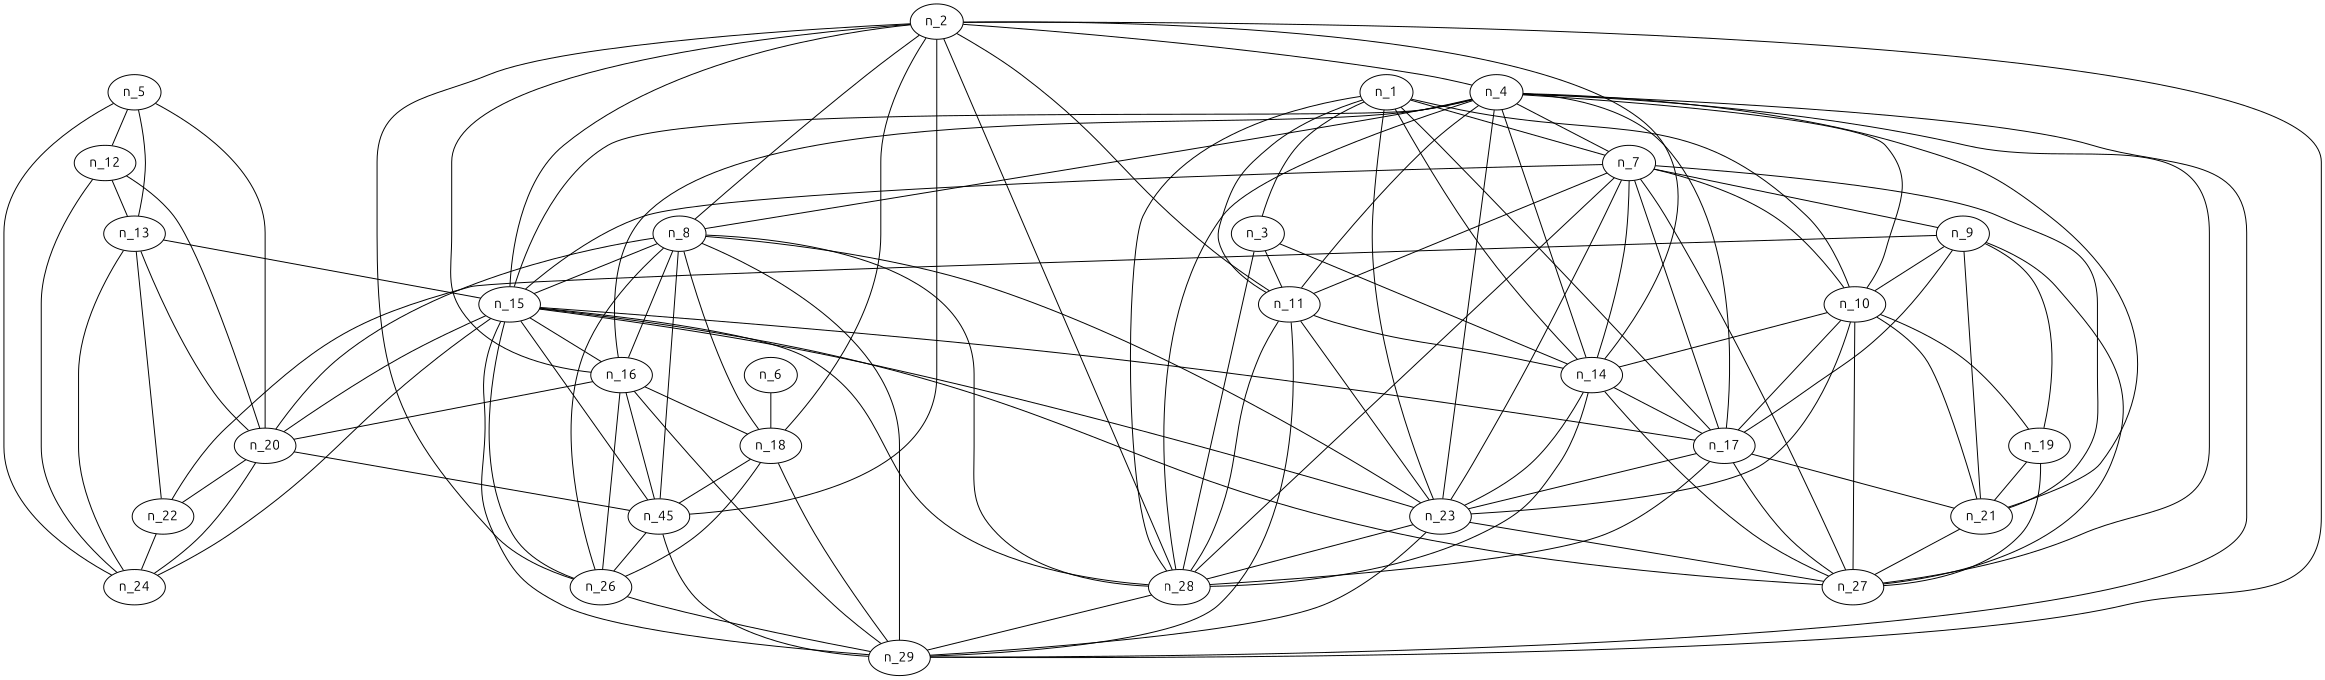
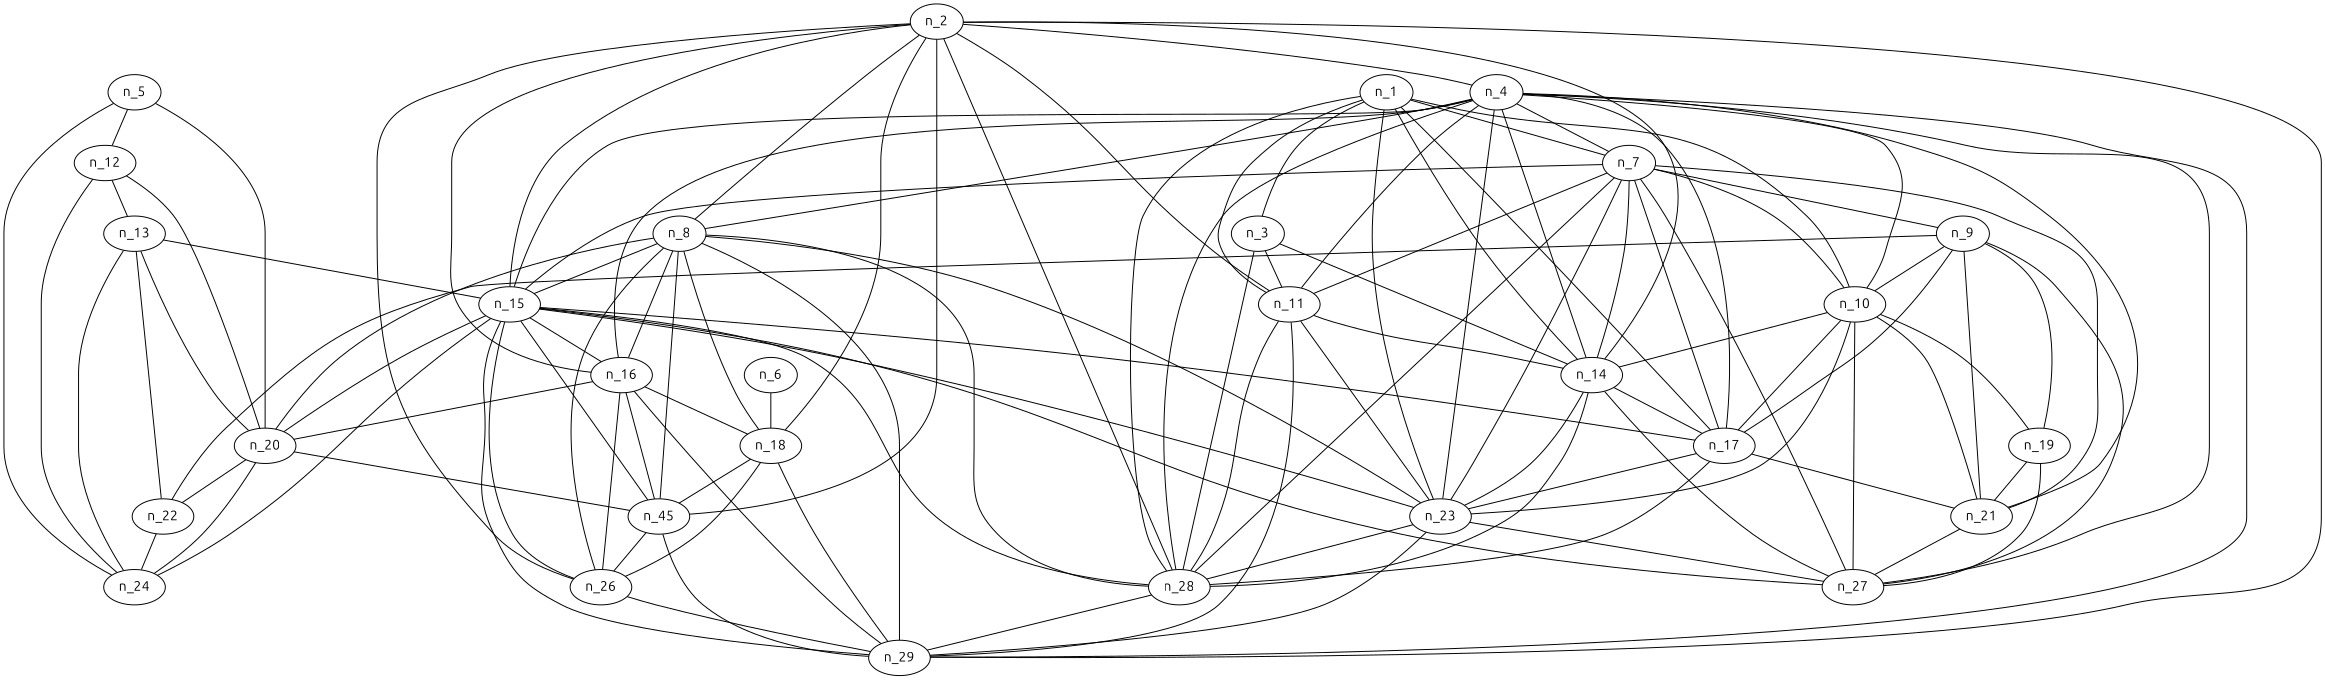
edge "n_5" -- "n_13": removed
edge "n_17" -- "n_27": removed
